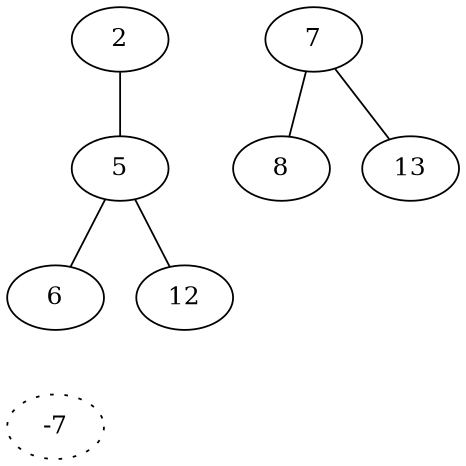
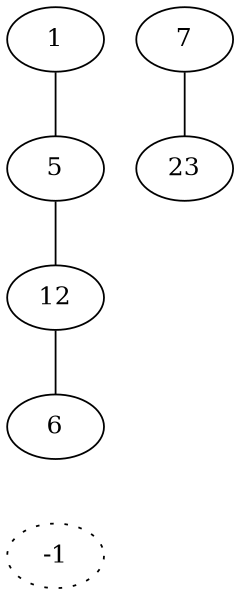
node "2": label "2" -> "1"
node "8": removed
node "13": label "13" -> "23"
edge "5" -- "6": now "12" -- "6"
node "-7": label "-7" -> "-1"
